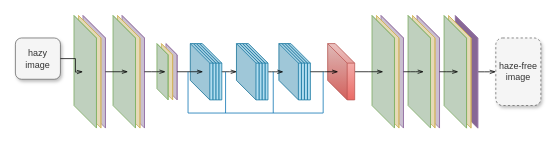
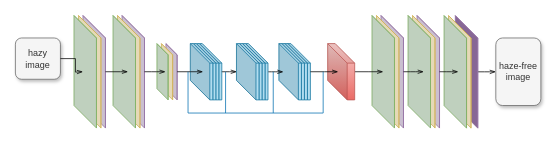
node "haze-free image": style dashed -> solid
